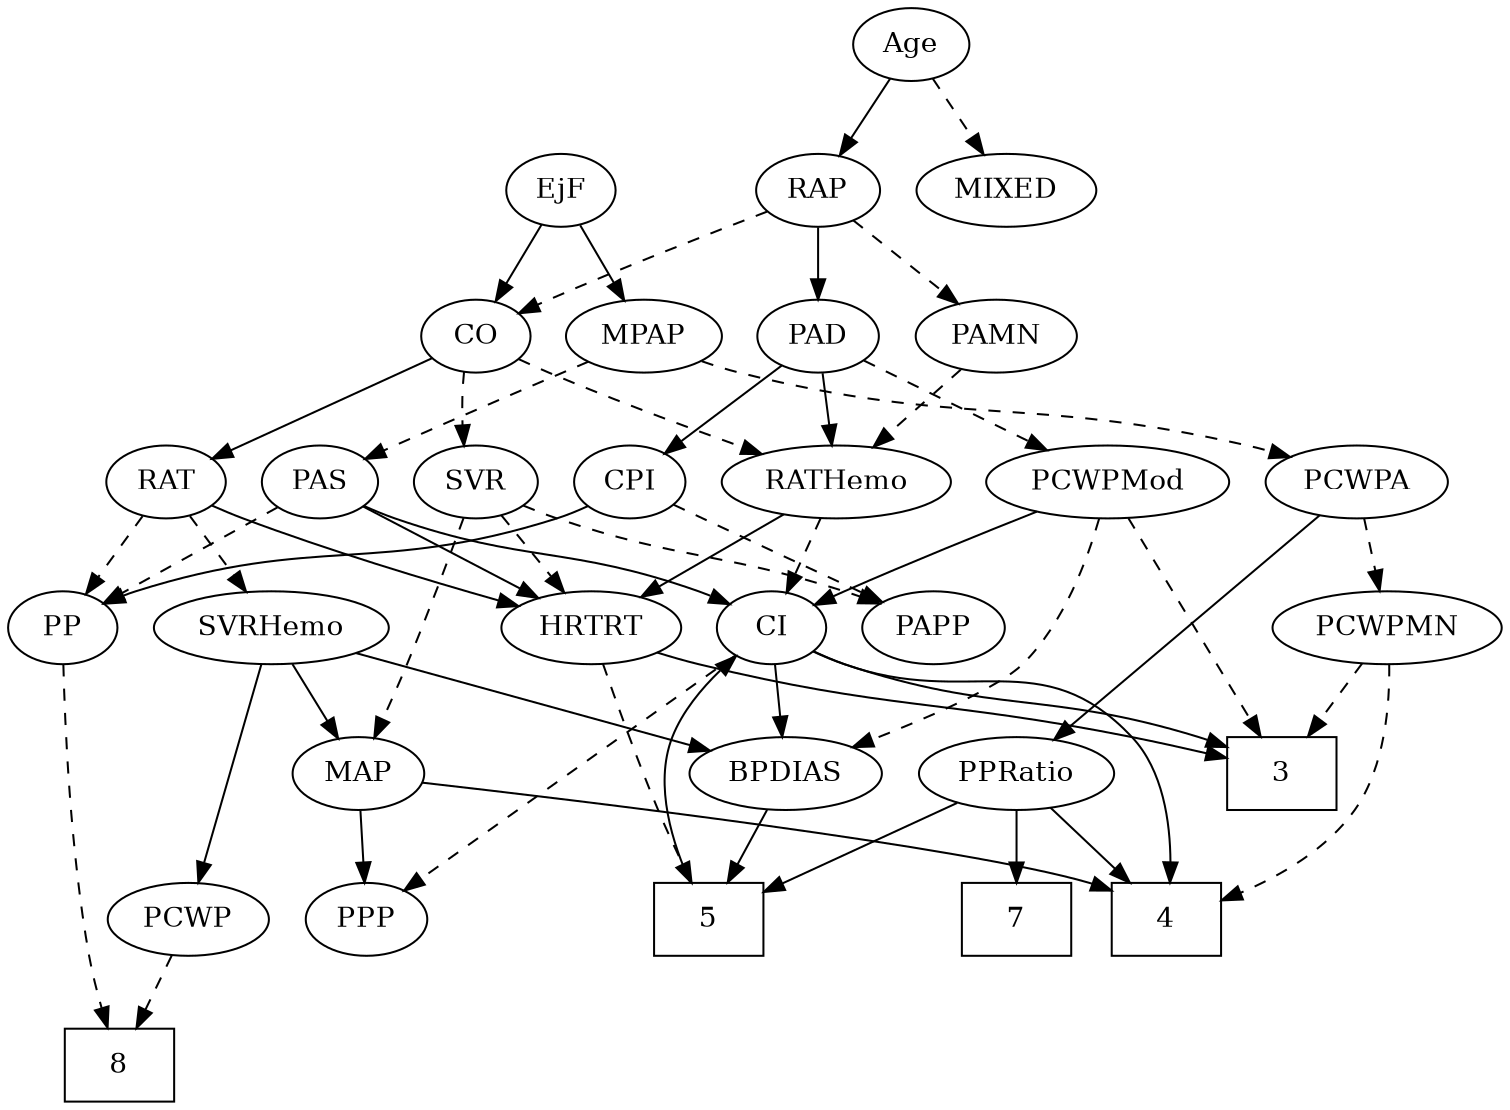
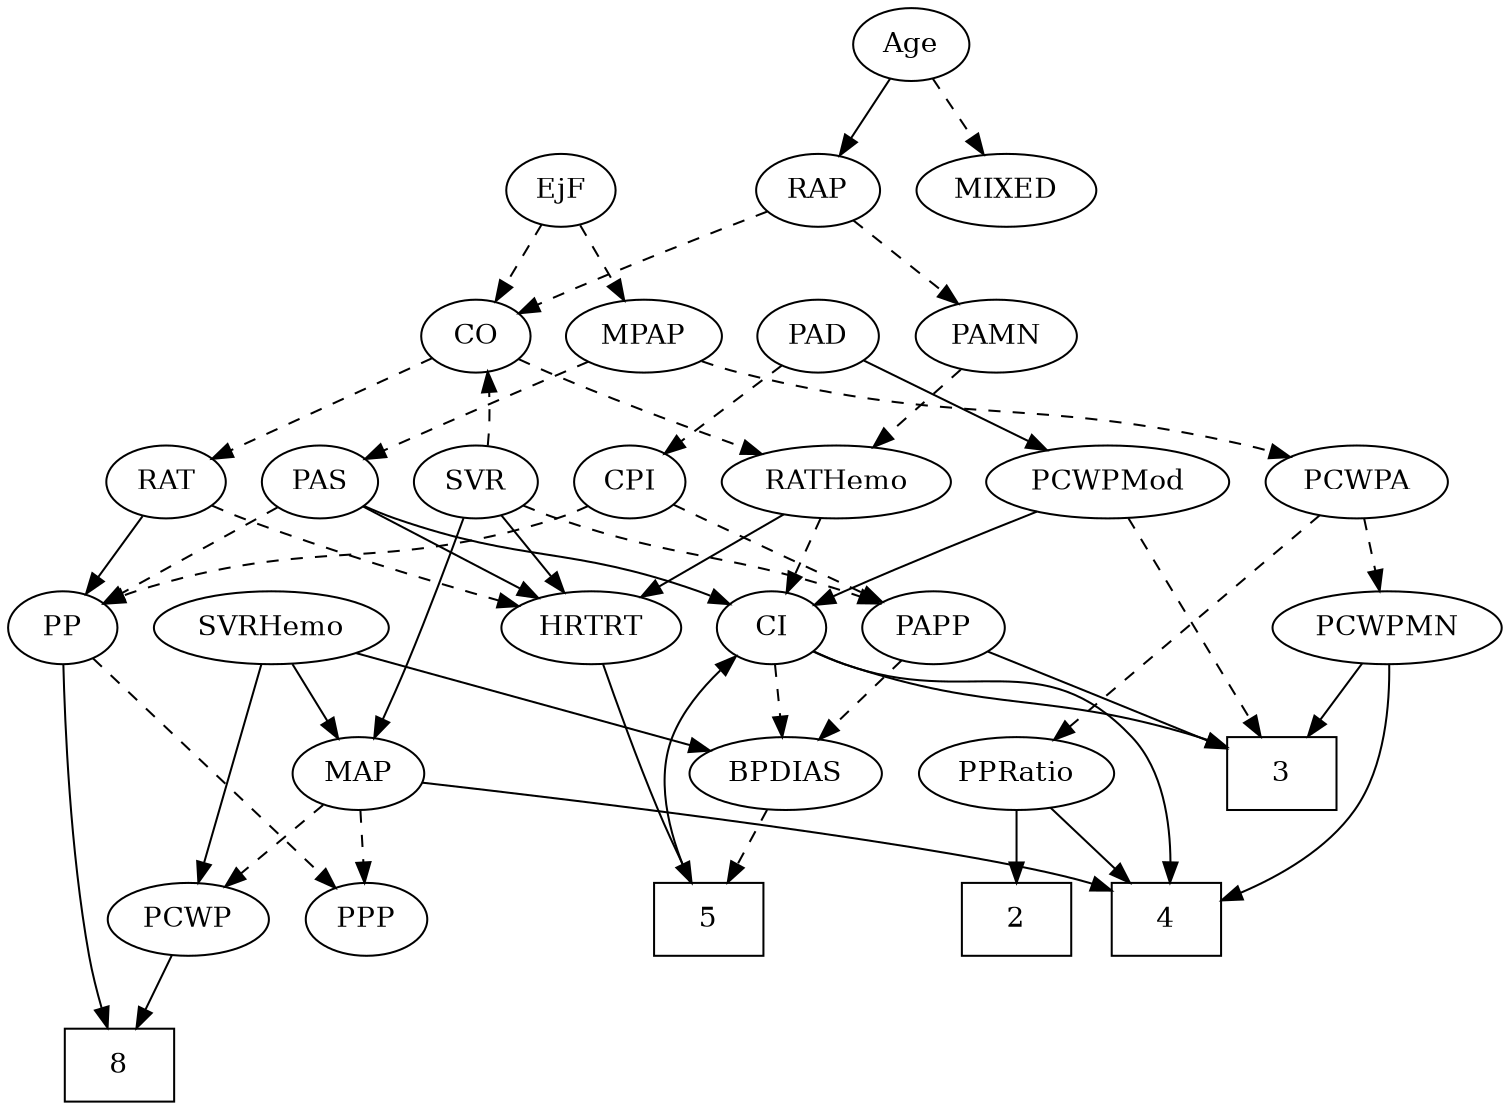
edge "RAP" -> "PAD": removed
edge "EjF" -> "CO": style solid -> dashed
edge "EjF" -> "MPAP": style solid -> dashed
edge "PAD" -> "PCWPMod": style dashed -> solid
edge "CO" -> "SVR": reversed
edge "PAD" -> "CPI": style solid -> dashed
edge "CO" -> "RAT": style solid -> dashed
edge "PAD" -> "RATHemo": removed
edge "SVR" -> "HRTRT": style dashed -> solid
edge "RAT" -> "PP": style dashed -> solid
edge "CPI" -> "PP": style solid -> dashed
edge "RAT" -> "SVRHemo": removed
edge "RAT" -> "HRTRT": style solid -> dashed
edge "PCWPA" -> "PPRatio": style solid -> dashed
edge "SVR" -> "MAP": style dashed -> solid
edge "PCWPMod" -> "BPDIAS": now "PAPP" -> "BPDIAS"
edge "PCWPMN" -> "3": style dashed -> solid
edge "CI" -> "BPDIAS": style solid -> dashed
edge "HRTRT" -> "3": now "PAPP" -> "3"
edge "HRTRT" -> "5": style dashed -> solid
edge "CI" -> "PPP": now "PP" -> "PPP"
edge "PCWPMN" -> "4": style dashed -> solid
edge "PP" -> "8": style dashed -> solid
edge "MAP" -> "PPP": style solid -> dashed
edge "BPDIAS" -> "5": style solid -> dashed
edge "MAP" -> "PCWP": added
edge "PPRatio" -> "5": removed
node "7": label "7" -> "2"
edge "PCWP" -> "8": style dashed -> solid
